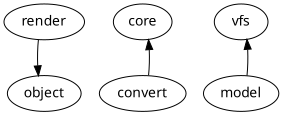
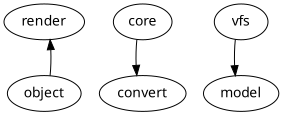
edge "render" -> "object": reversed
edge "convert" -> "core": reversed
edge "model" -> "vfs": reversed
